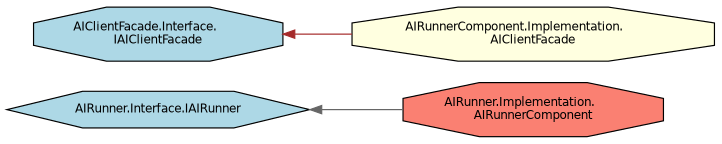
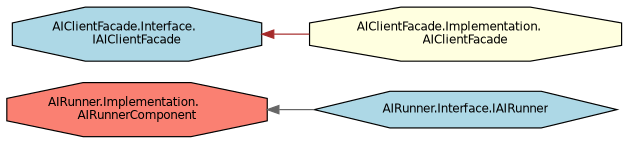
node "AIRunnerComponent.Implementation. AIClientFacade": label "AIRunnerComponent.Implementation. AIClientFacade" -> "AIClientFacade.Implementation. AIClientFacade"
edge "AIRunner.Implementation. AIRunnerComponent" -> "AIRunner.Interface.IAIRunner": reversed
